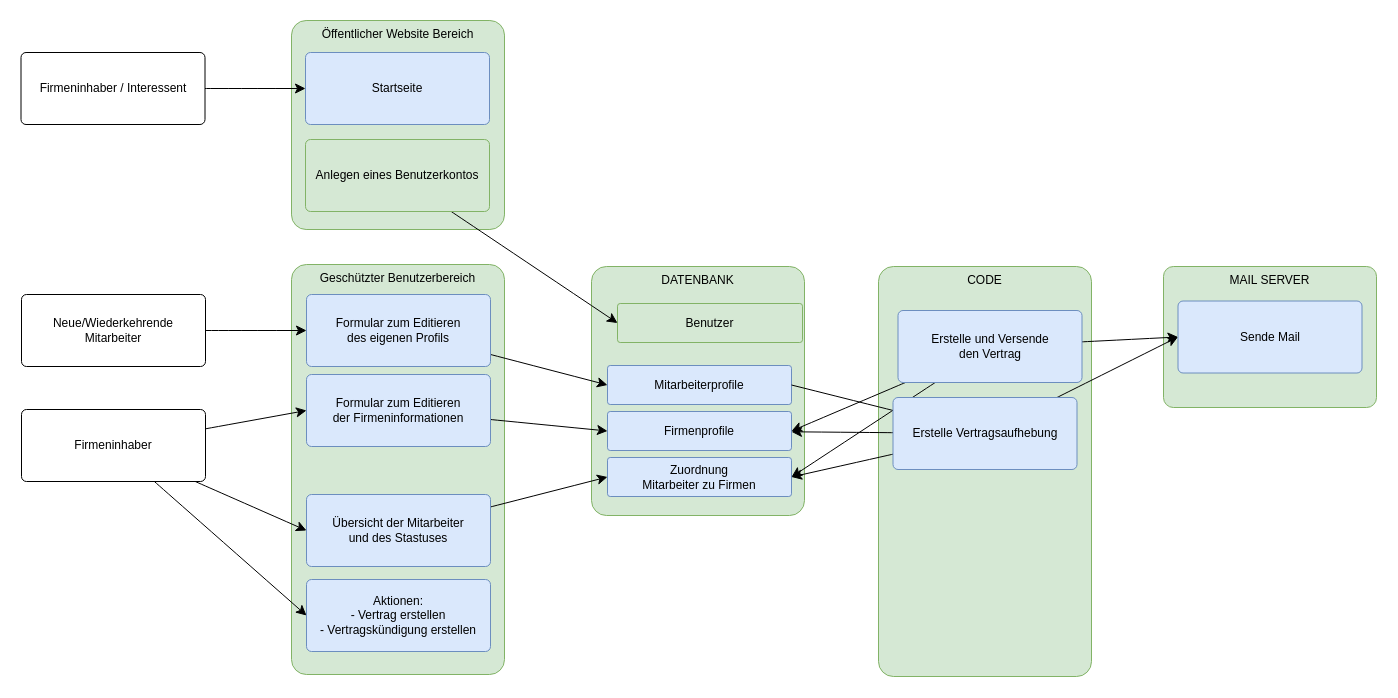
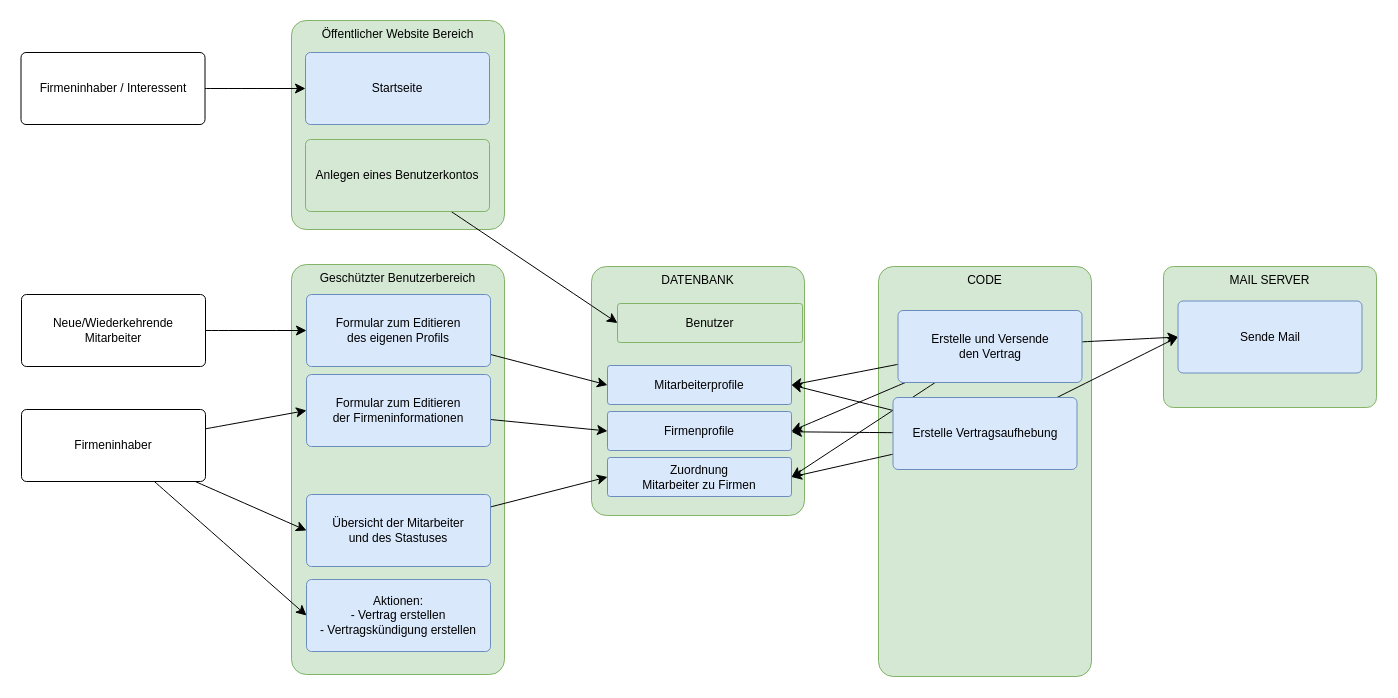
edge "Erstelle und Versende den Vertrag" -> "Mitarbeiterprofile": added
edge "Mitarbeiterprofile" -- "Erstelle Vertragsaufhebung": arrowhead none -> classic
